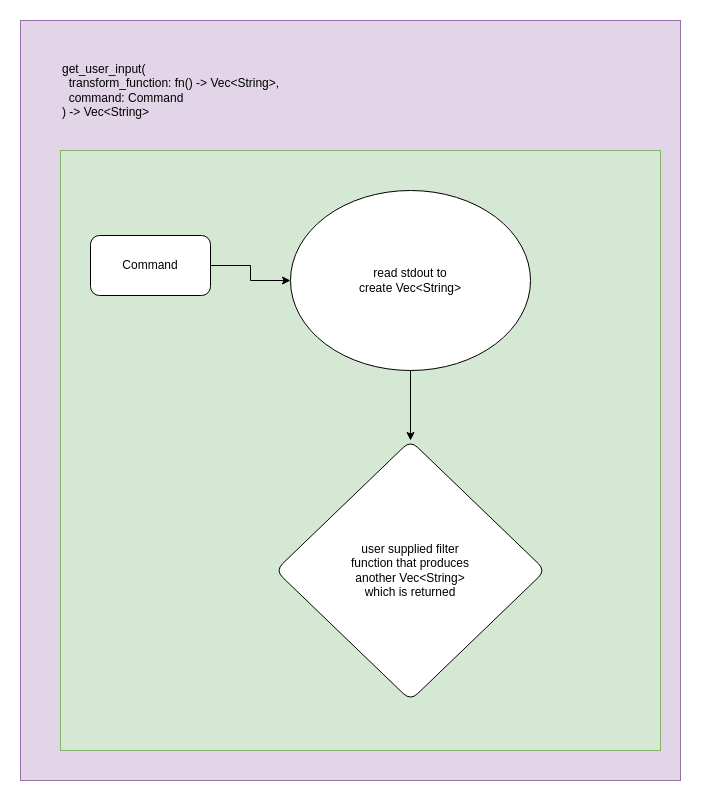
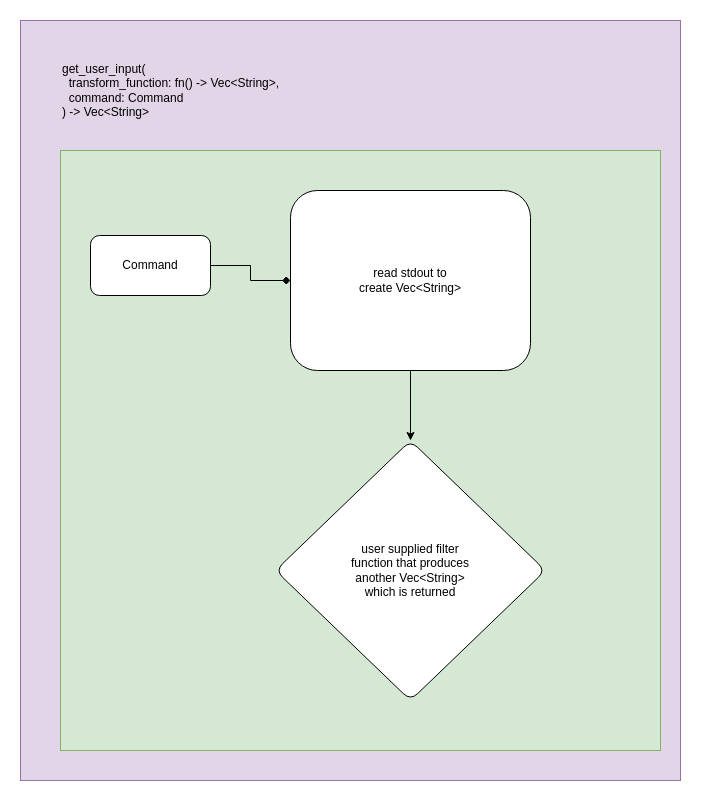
edge "Command" -> "read stdout to create Vec<String>": arrowhead classic -> diamond
node "read stdout to create Vec<String>": shape ellipse -> rounded rectangle
